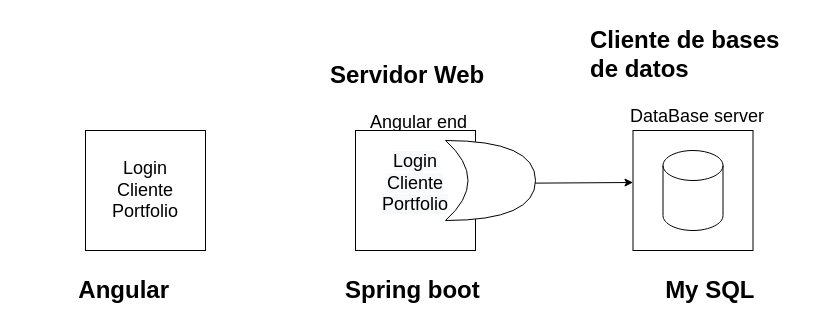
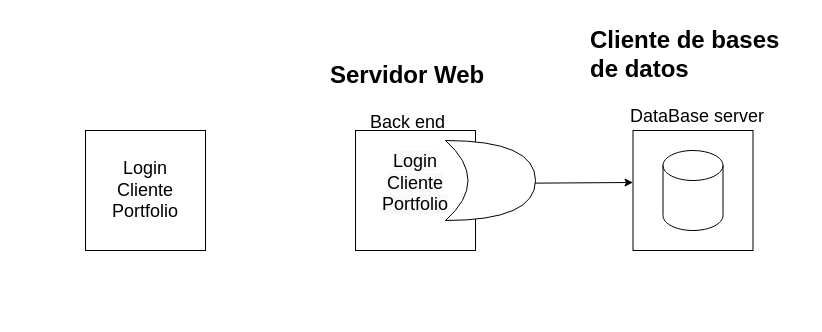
node "Servidor Web Angular end": label "Servidor Web Angular end" -> "Servidor Web Back end"
node "Angular Spring boot My SQL": removed
